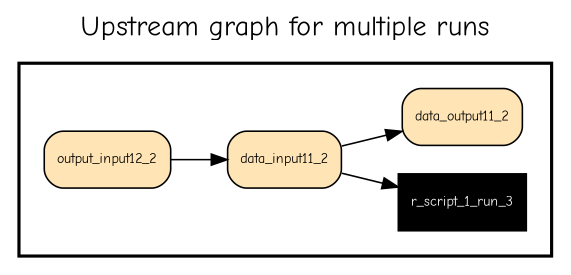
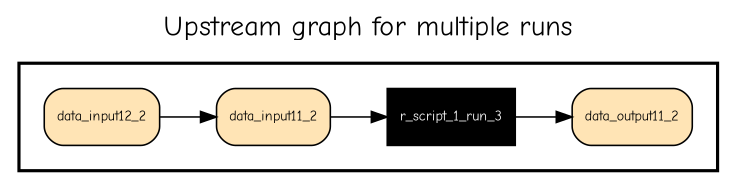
edge "data_input11_2" -> "data_output11_2": now "r_script_1_run_3" -> "data_output11_2"
node "output_input12_2": label "output_input12_2" -> "data_input12_2"
